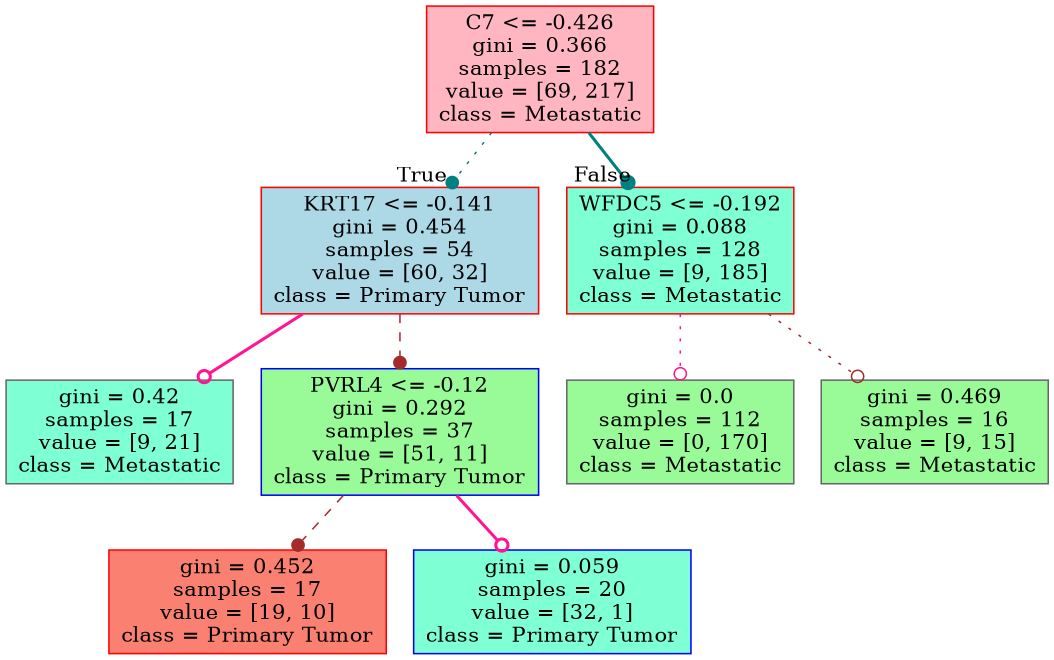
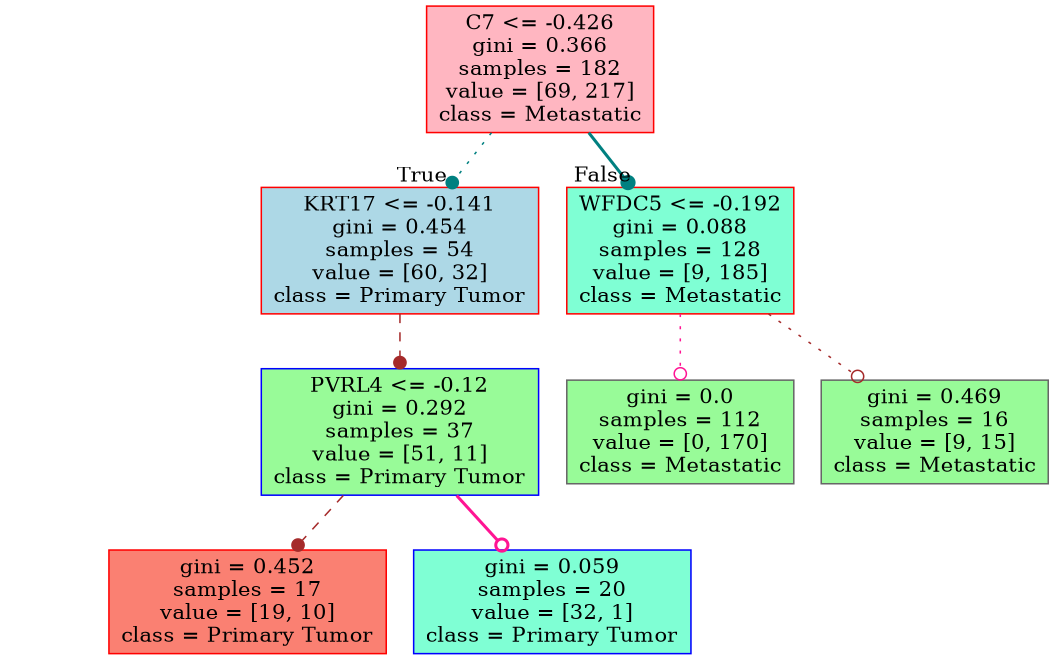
node "gini = 0.42 samples = 17 value = [9, 21] class = Metastatic": removed
